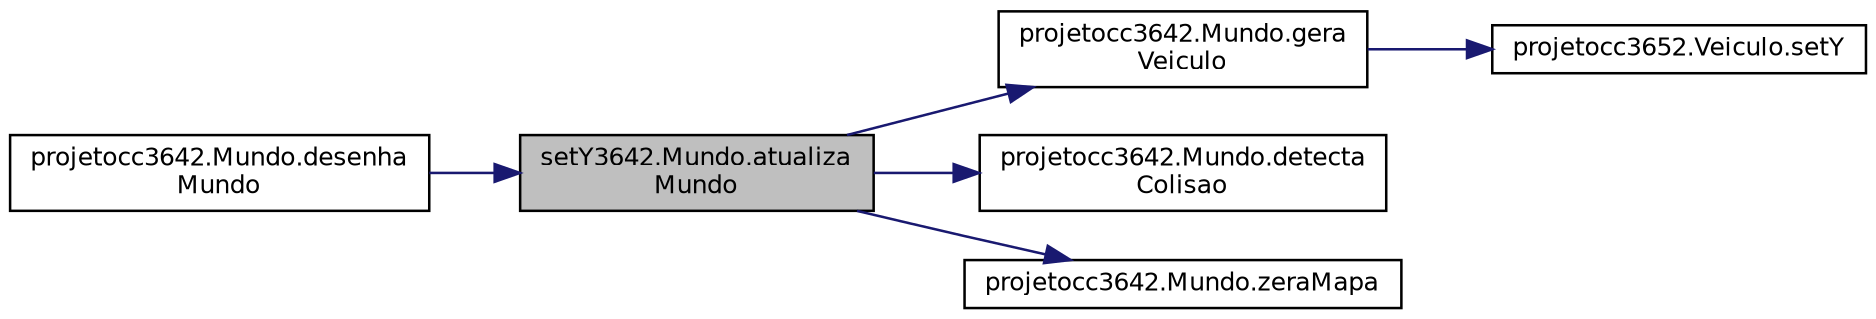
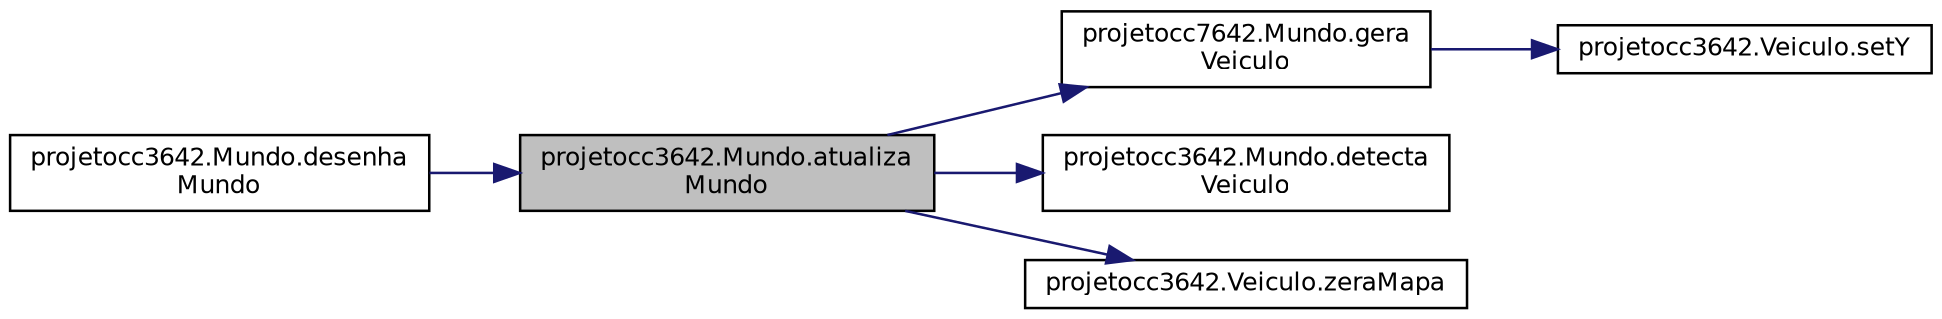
node "projetocc3642.Mundo.gera Veiculo": label "projetocc3642.Mundo.gera Veiculo" -> "projetocc7642.Mundo.gera Veiculo"
node "projetocc3652.Veiculo.setY": label "projetocc3652.Veiculo.setY" -> "projetocc3642.Veiculo.setY"
node "setY3642.Mundo.atualiza Mundo": label "setY3642.Mundo.atualiza Mundo" -> "projetocc3642.Mundo.atualiza Mundo"
node "projetocc3642.Mundo.detecta Colisao": label "projetocc3642.Mundo.detecta Colisao" -> "projetocc3642.Mundo.detecta Veiculo"
node "projetocc3642.Mundo.zeraMapa": label "projetocc3642.Mundo.zeraMapa" -> "projetocc3642.Veiculo.zeraMapa"
